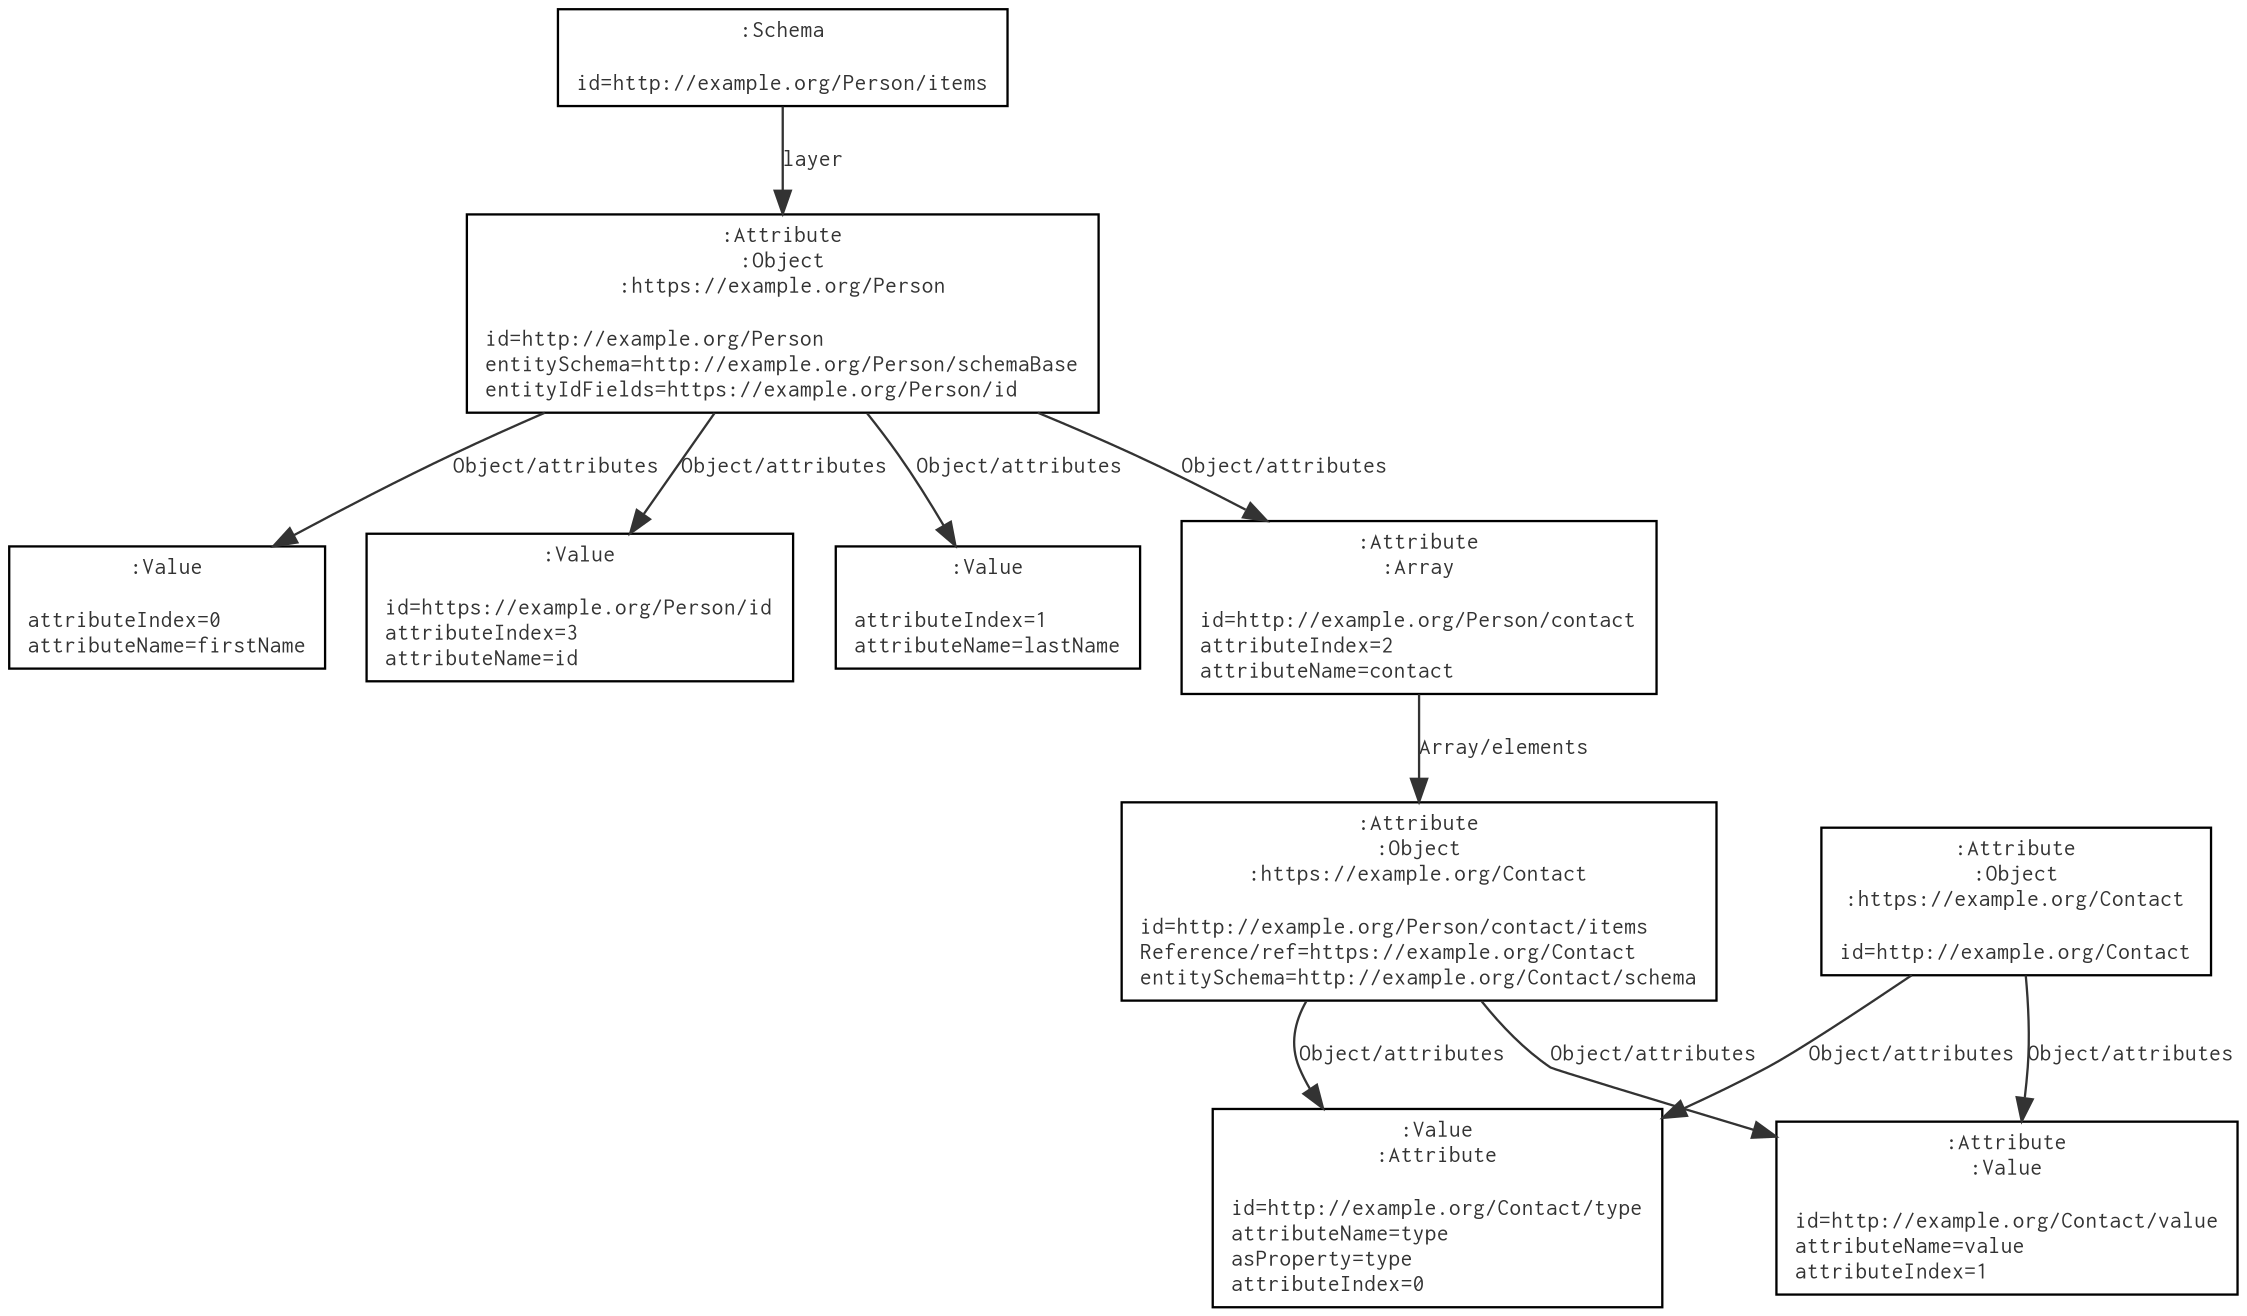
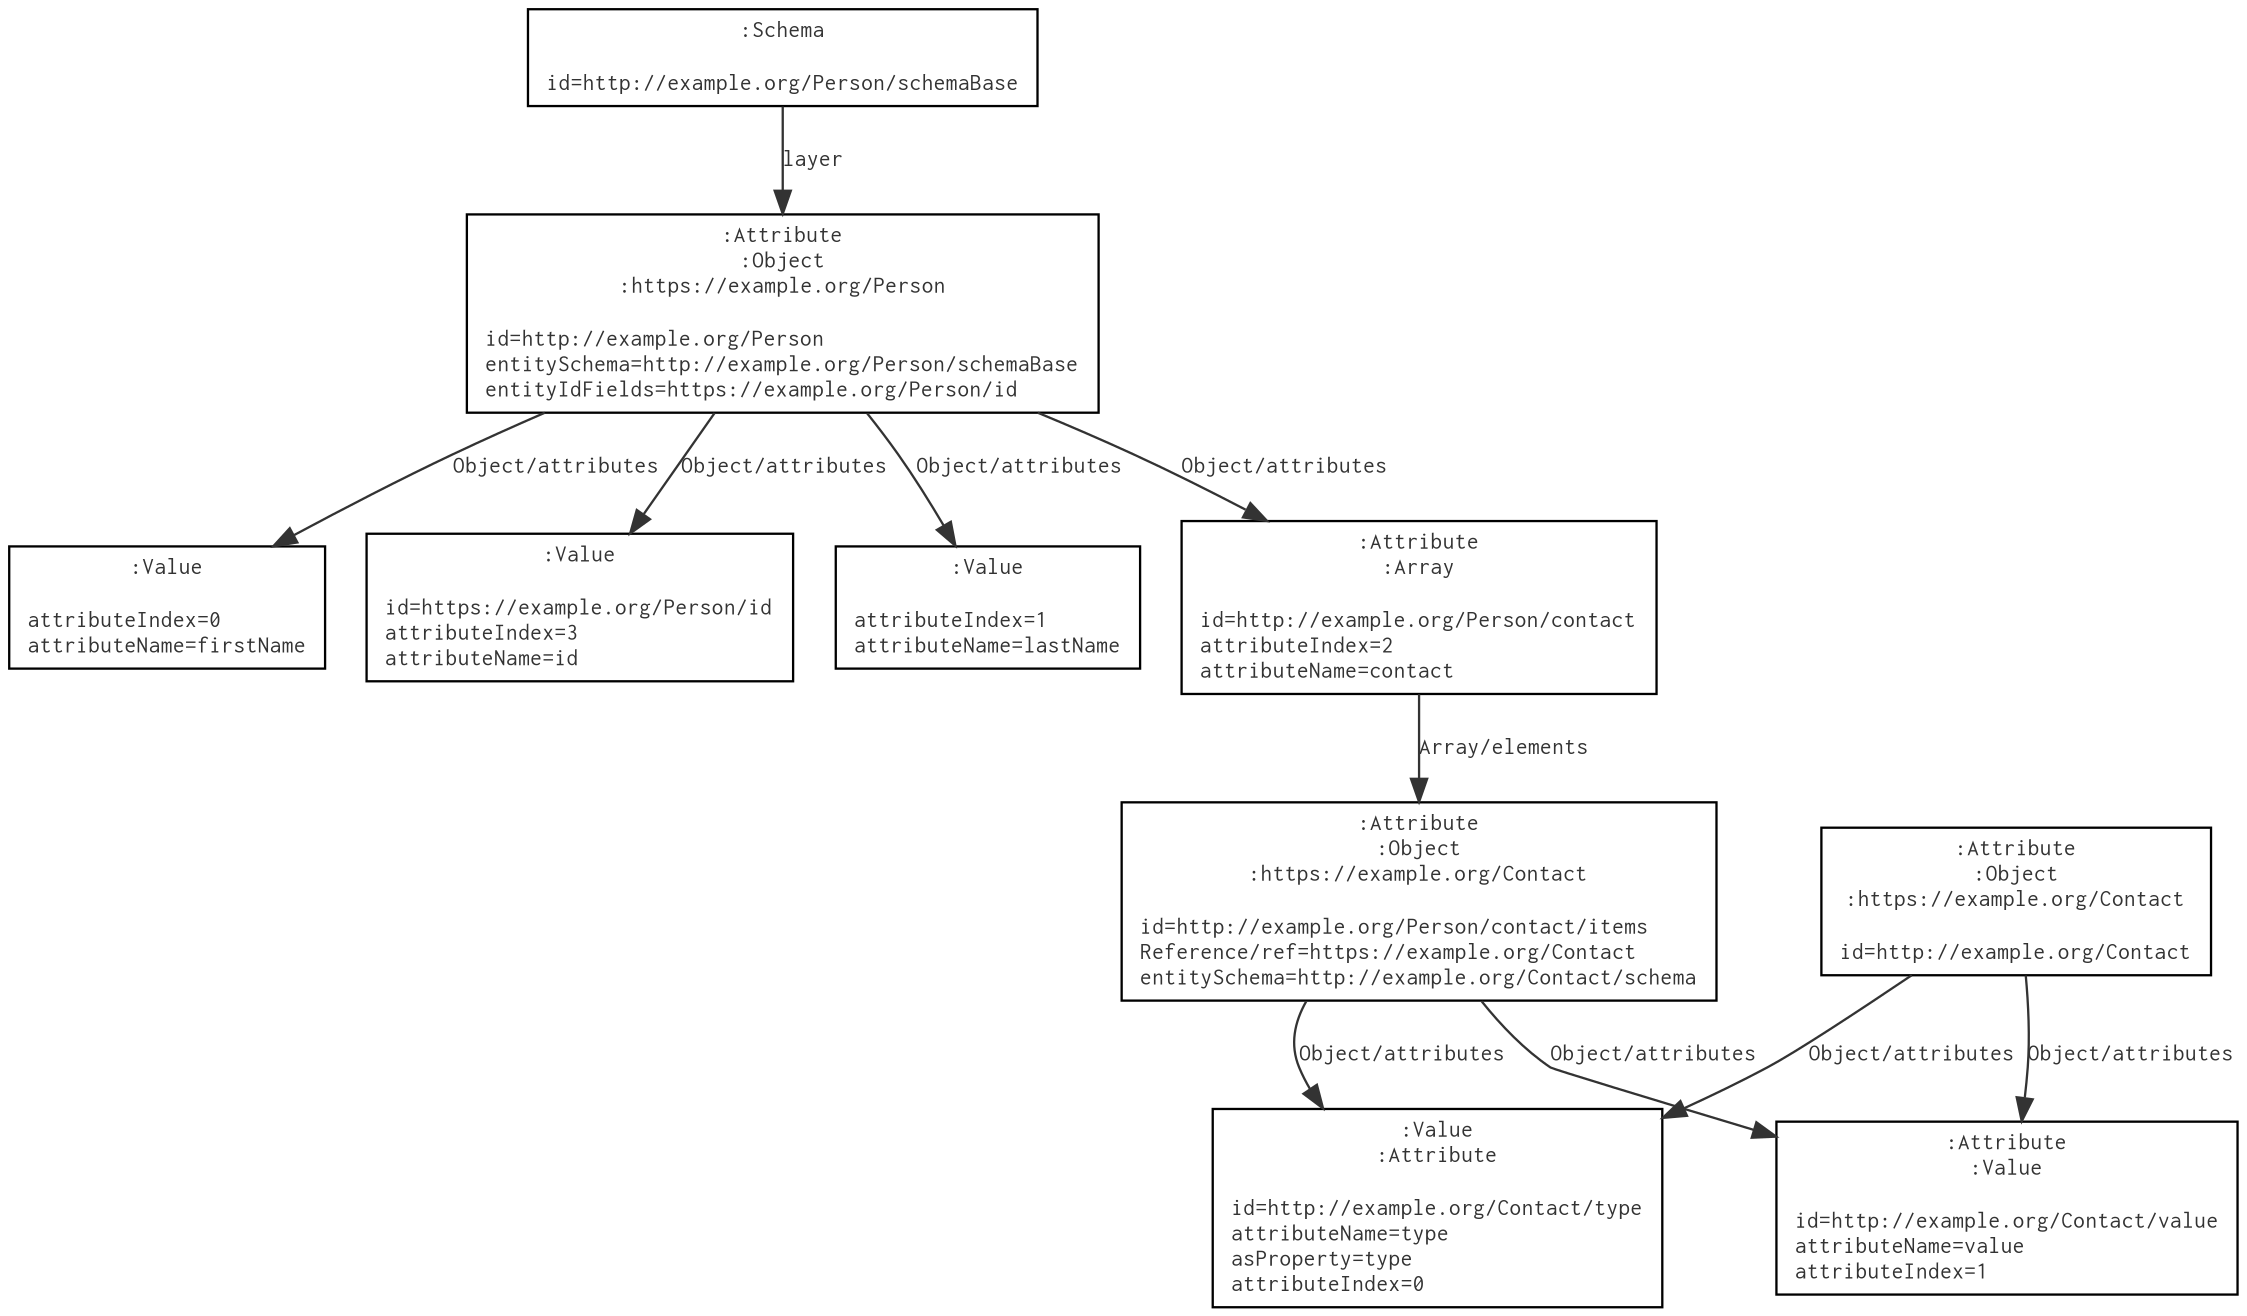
node ":Schema id=http://example.org/Person/items": label ":Schema id=http://example.org/Person/items" -> ":Schema id=http://example.org/Person/schemaBase"
